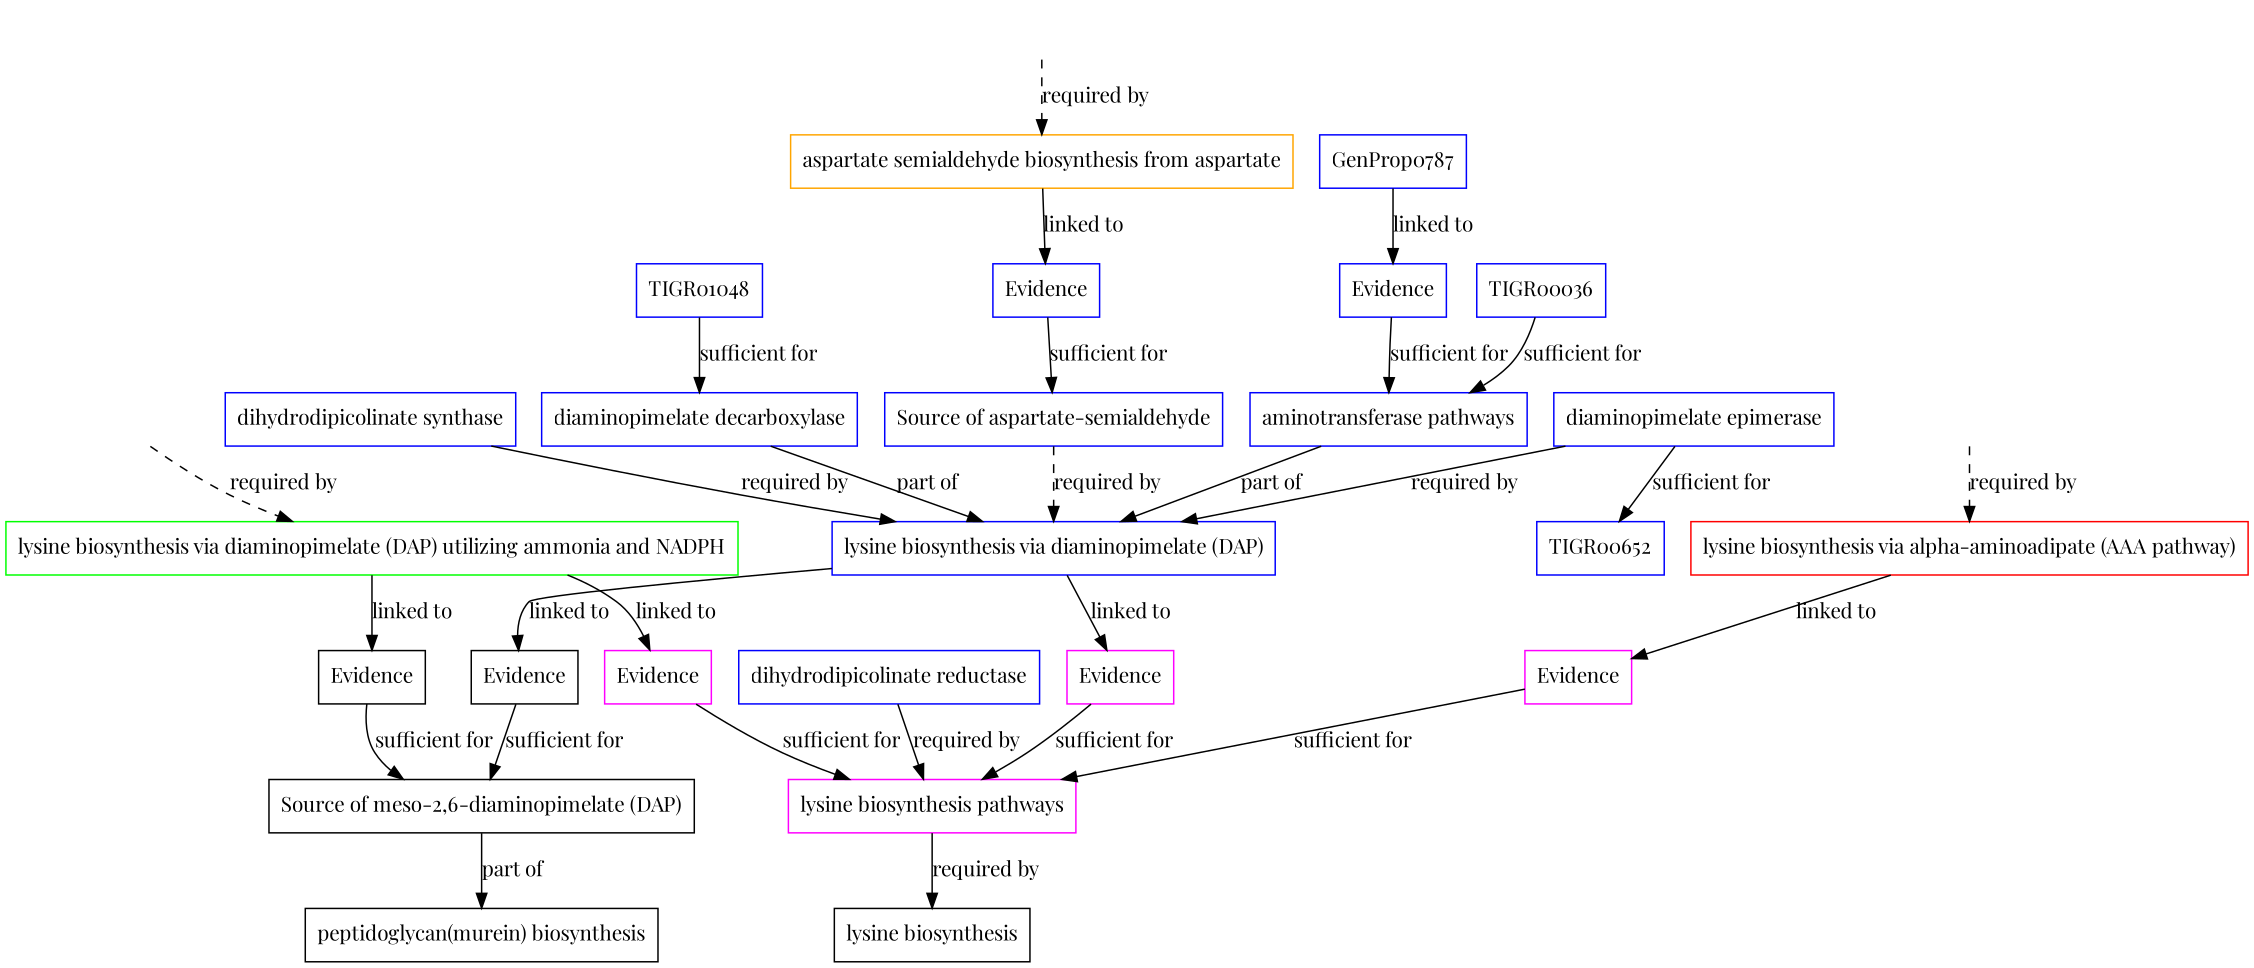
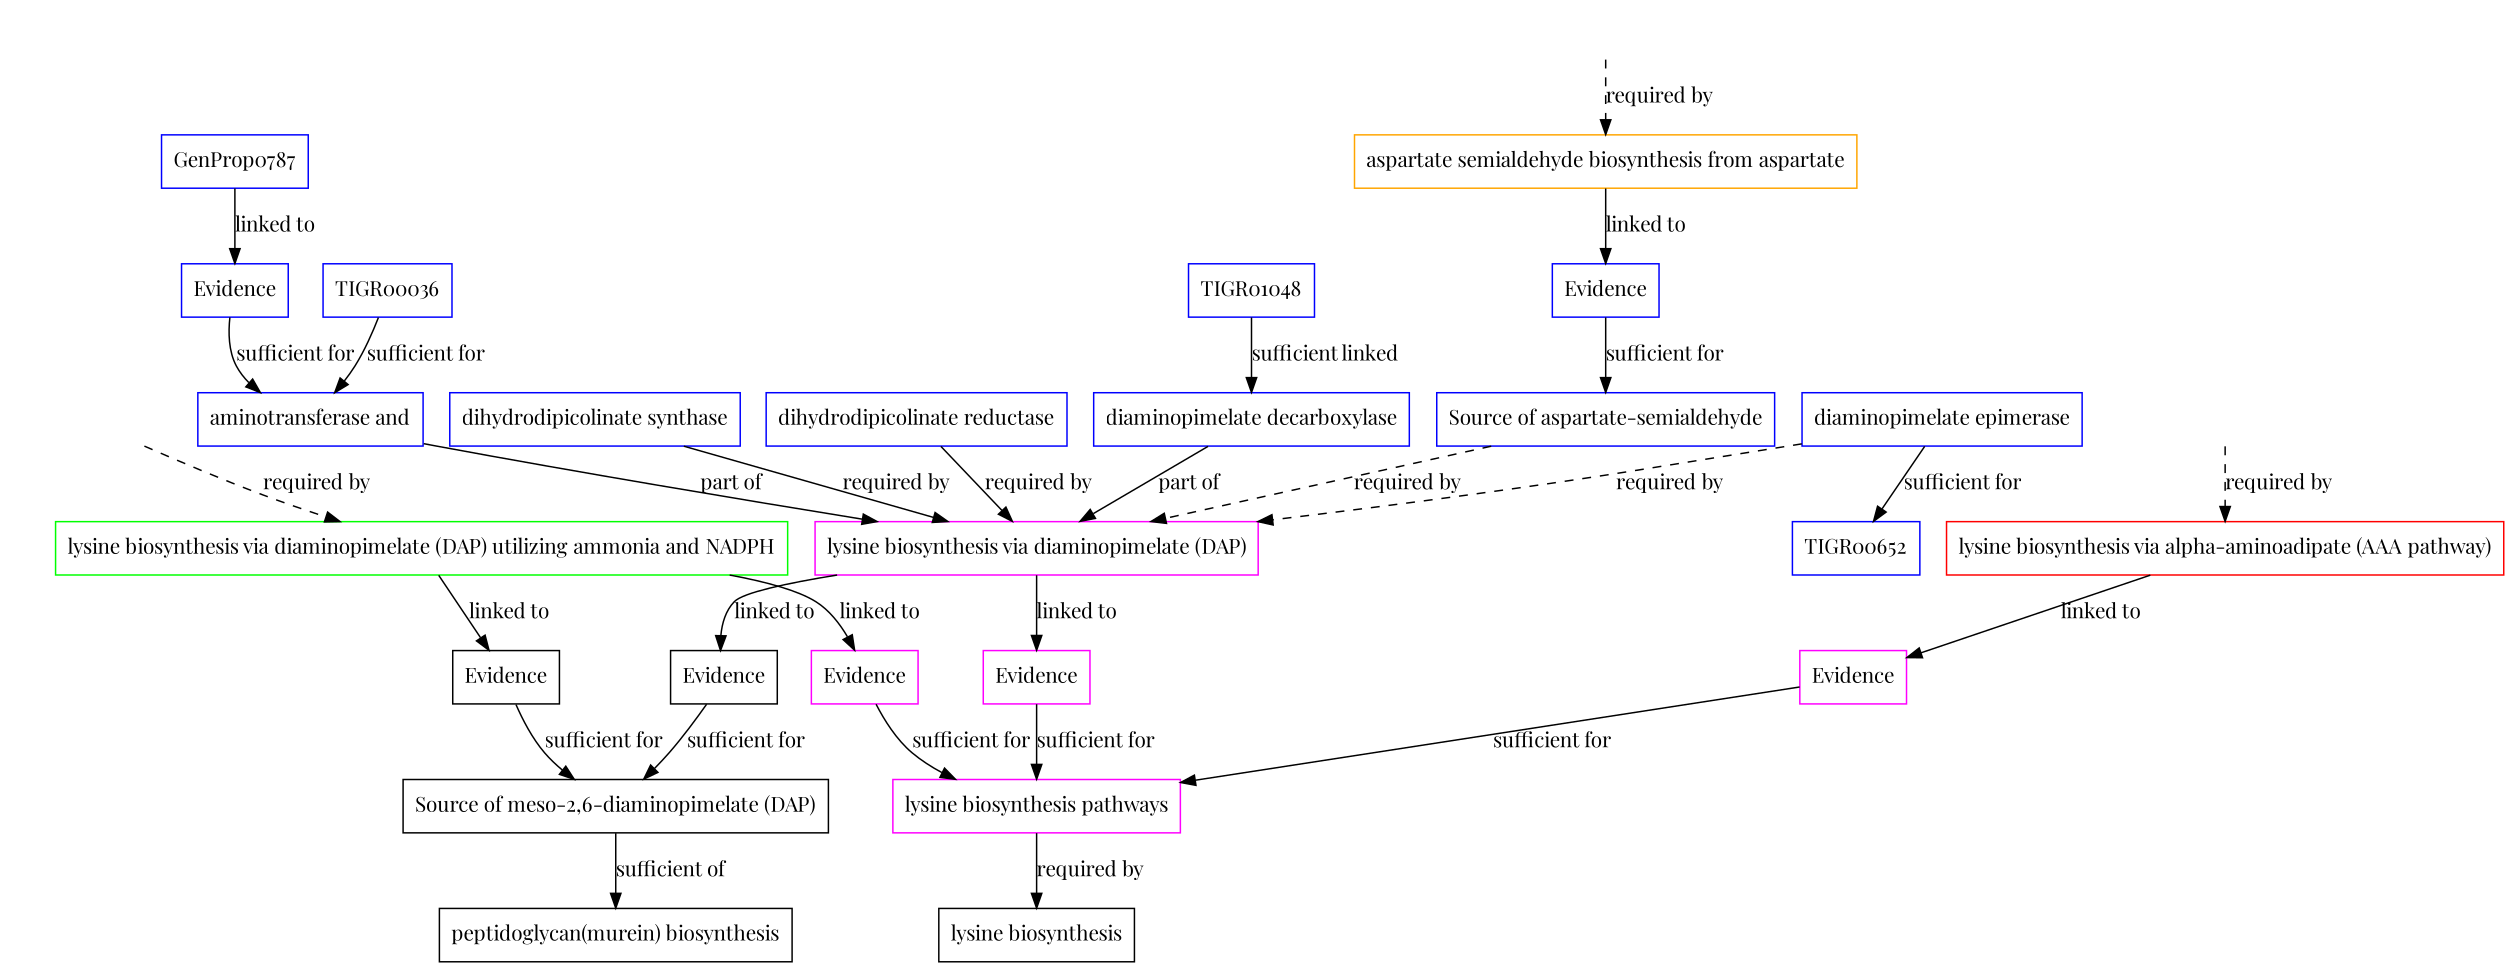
edge "TIGR01048" -> "diaminopimelate decarboxylase": label "sufficient for" -> "sufficient linked"
node "aminotransferase pathways": label "aminotransferase pathways" -> "aminotransferase and"
edge "diaminopimelate epimerase" -> "lysine biosynthesis via diaminopimelate (DAP)": style solid -> dashed
node "lysine biosynthesis via diaminopimelate (DAP)": color blue -> magenta
edge "dihydrodipicolinate reductase" -> "lysine biosynthesis pathways": now "dihydrodipicolinate reductase" -> "lysine biosynthesis via diaminopimelate (DAP)"
edge "Source of meso-2,6-diaminopimelate (DAP)" -> "peptidoglycan(murein) biosynthesis": label "part of" -> "sufficient of"
